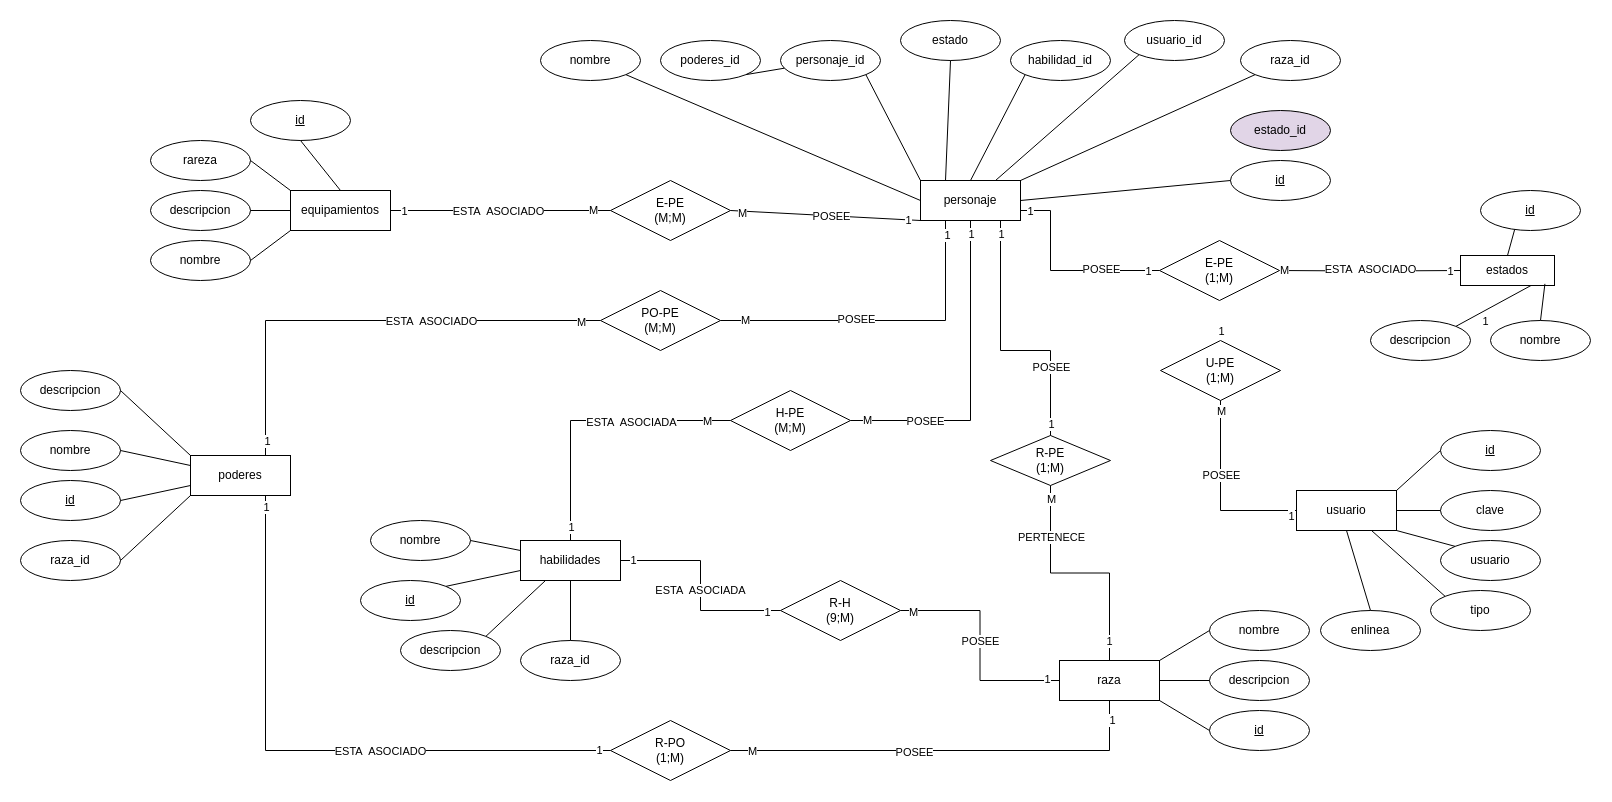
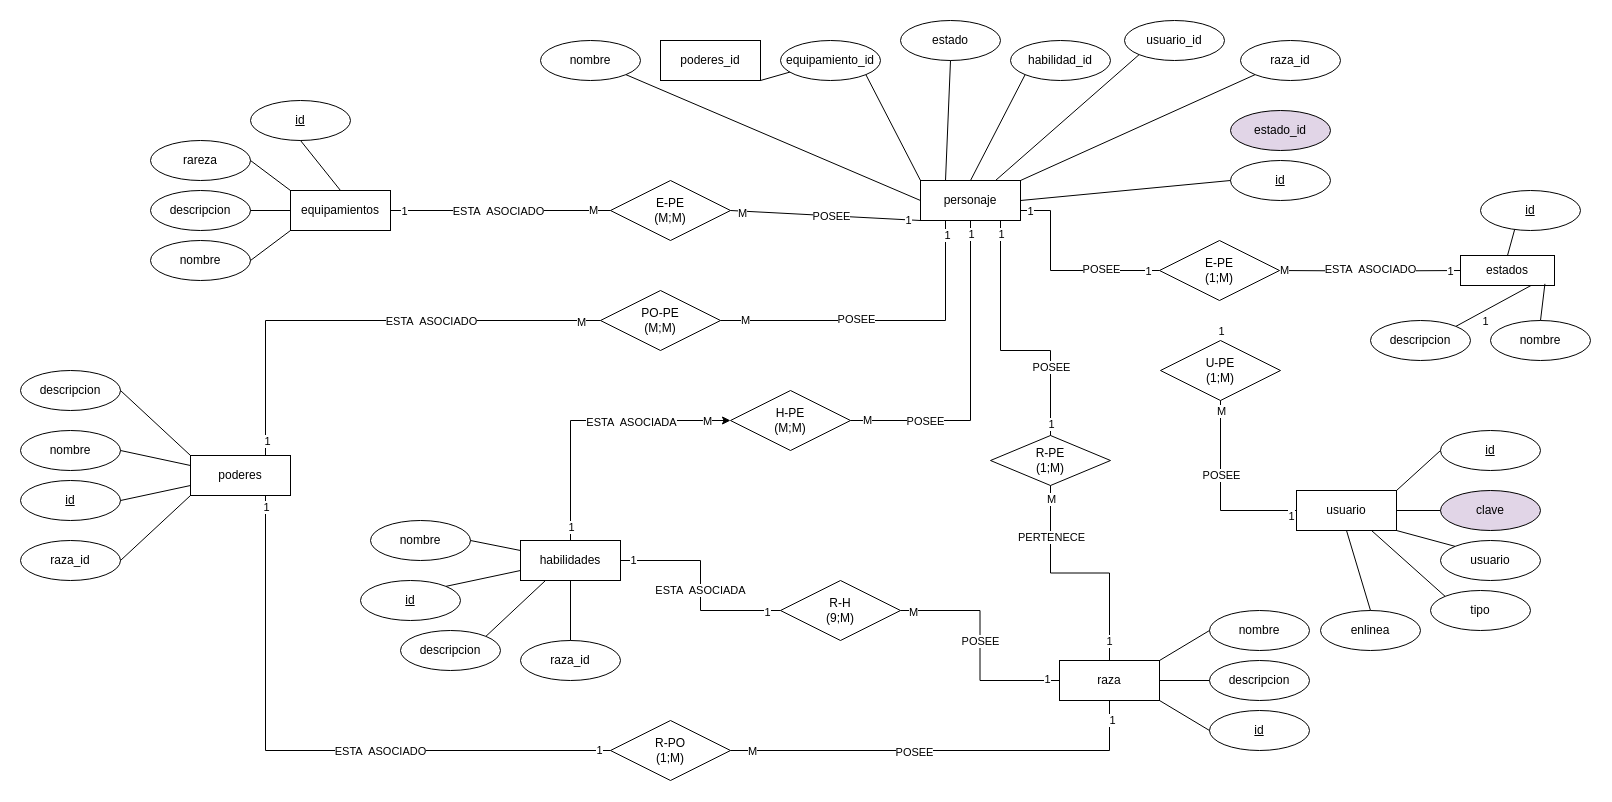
node "poderes_id": shape ellipse -> rectangle
node "personaje_id": label "personaje_id" -> "equipamiento_id"
edge "H-PE (M;M)" -- "habilidades": arrowhead none -> classic
node "clave": fillcolor #ffffff -> #e1d5e7
